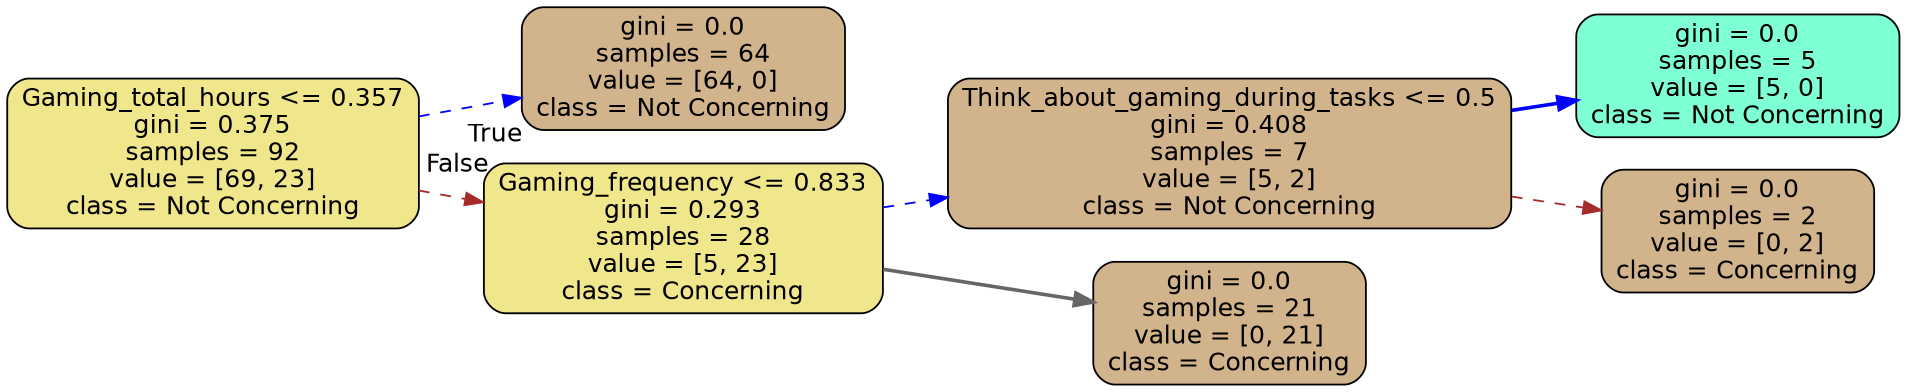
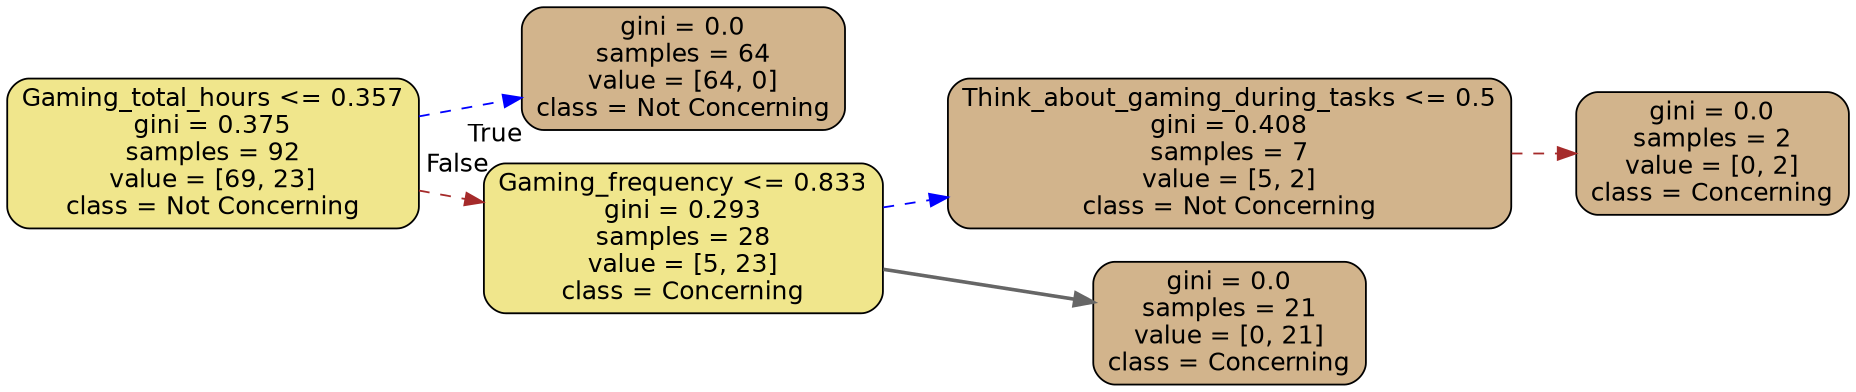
node "gini = 0.0 samples = 5 value = [5, 0] class = Not Concerning": removed
